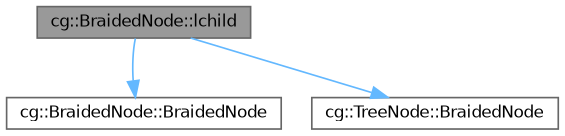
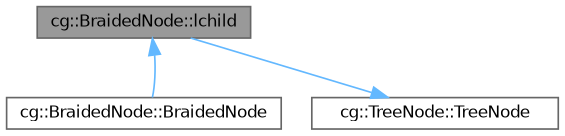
edge "cg::BraidedNode::lchild" -> "cg::BraidedNode::BraidedNode": reversed
node "cg::TreeNode::BraidedNode": label "cg::TreeNode::BraidedNode" -> "cg::TreeNode::TreeNode"
